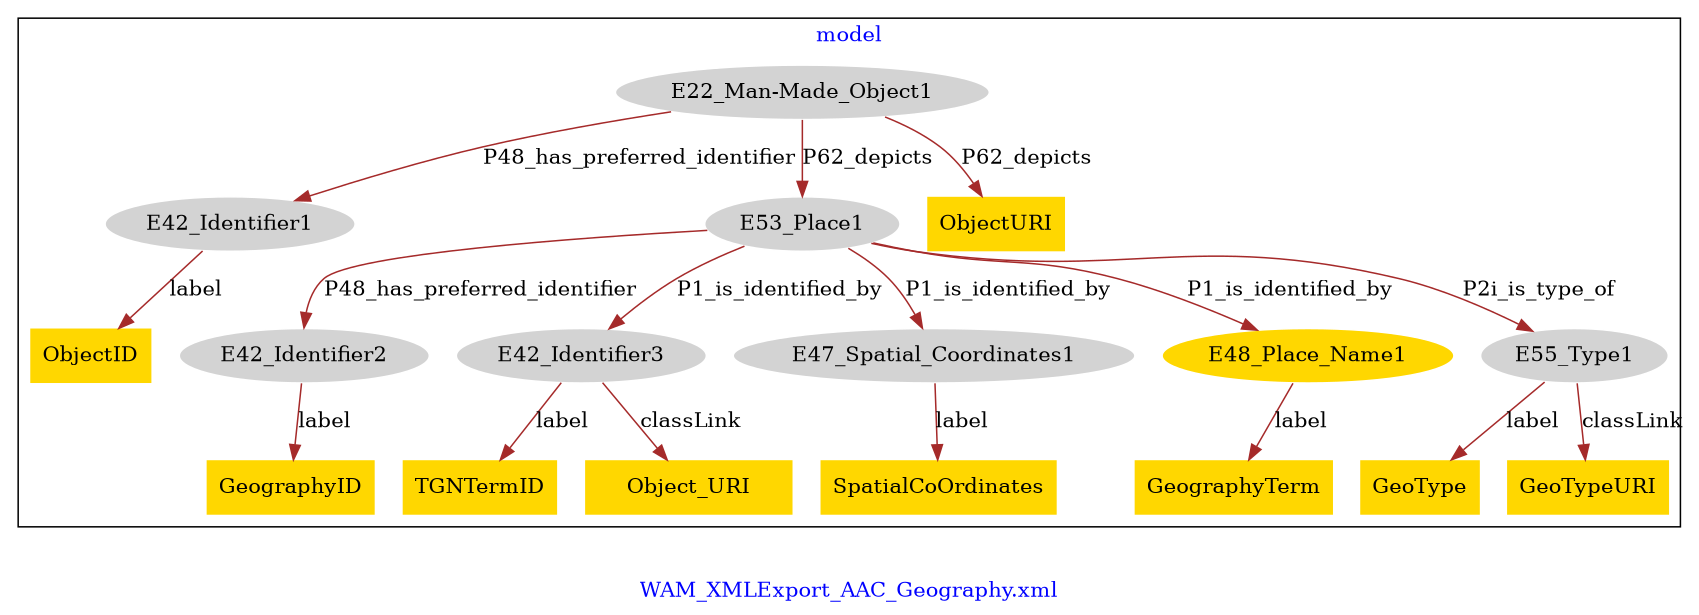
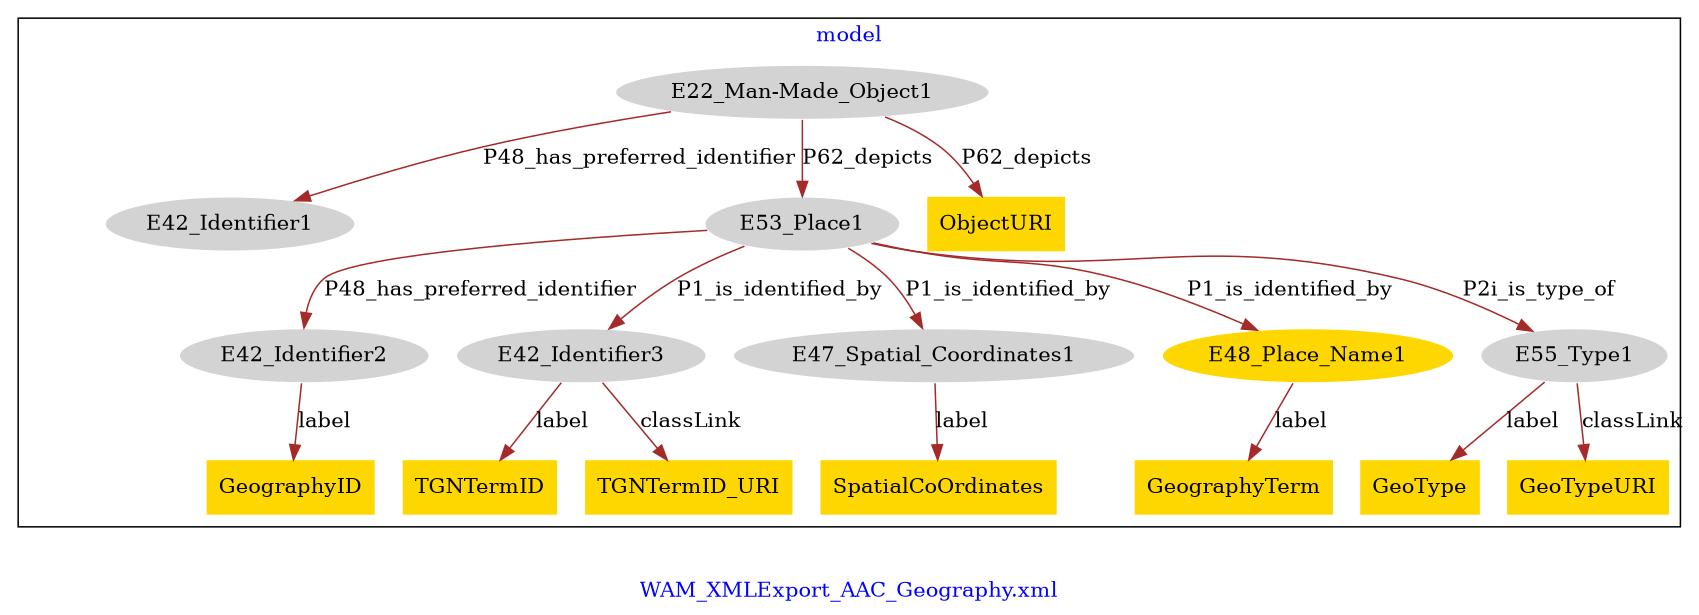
node "ObjectID": removed
node "Object_URI": label "Object_URI" -> "TGNTermID_URI"
